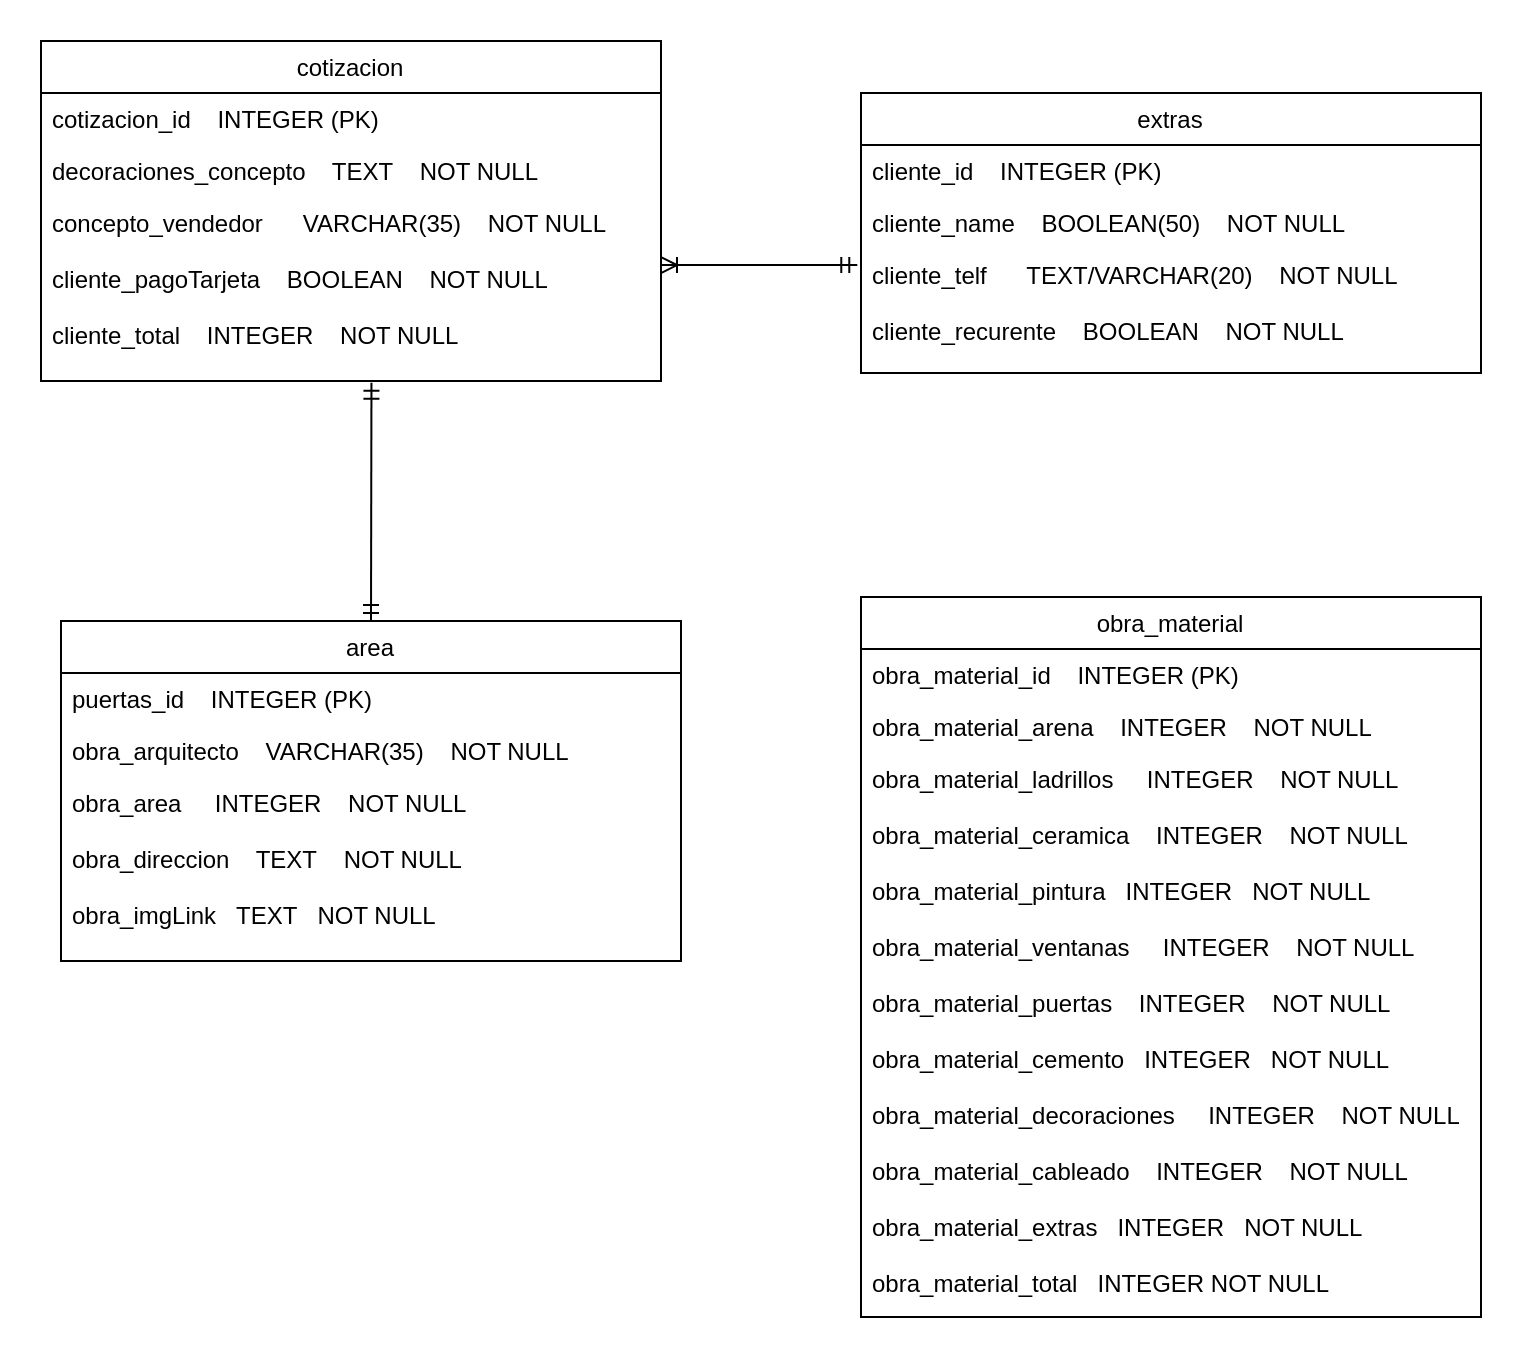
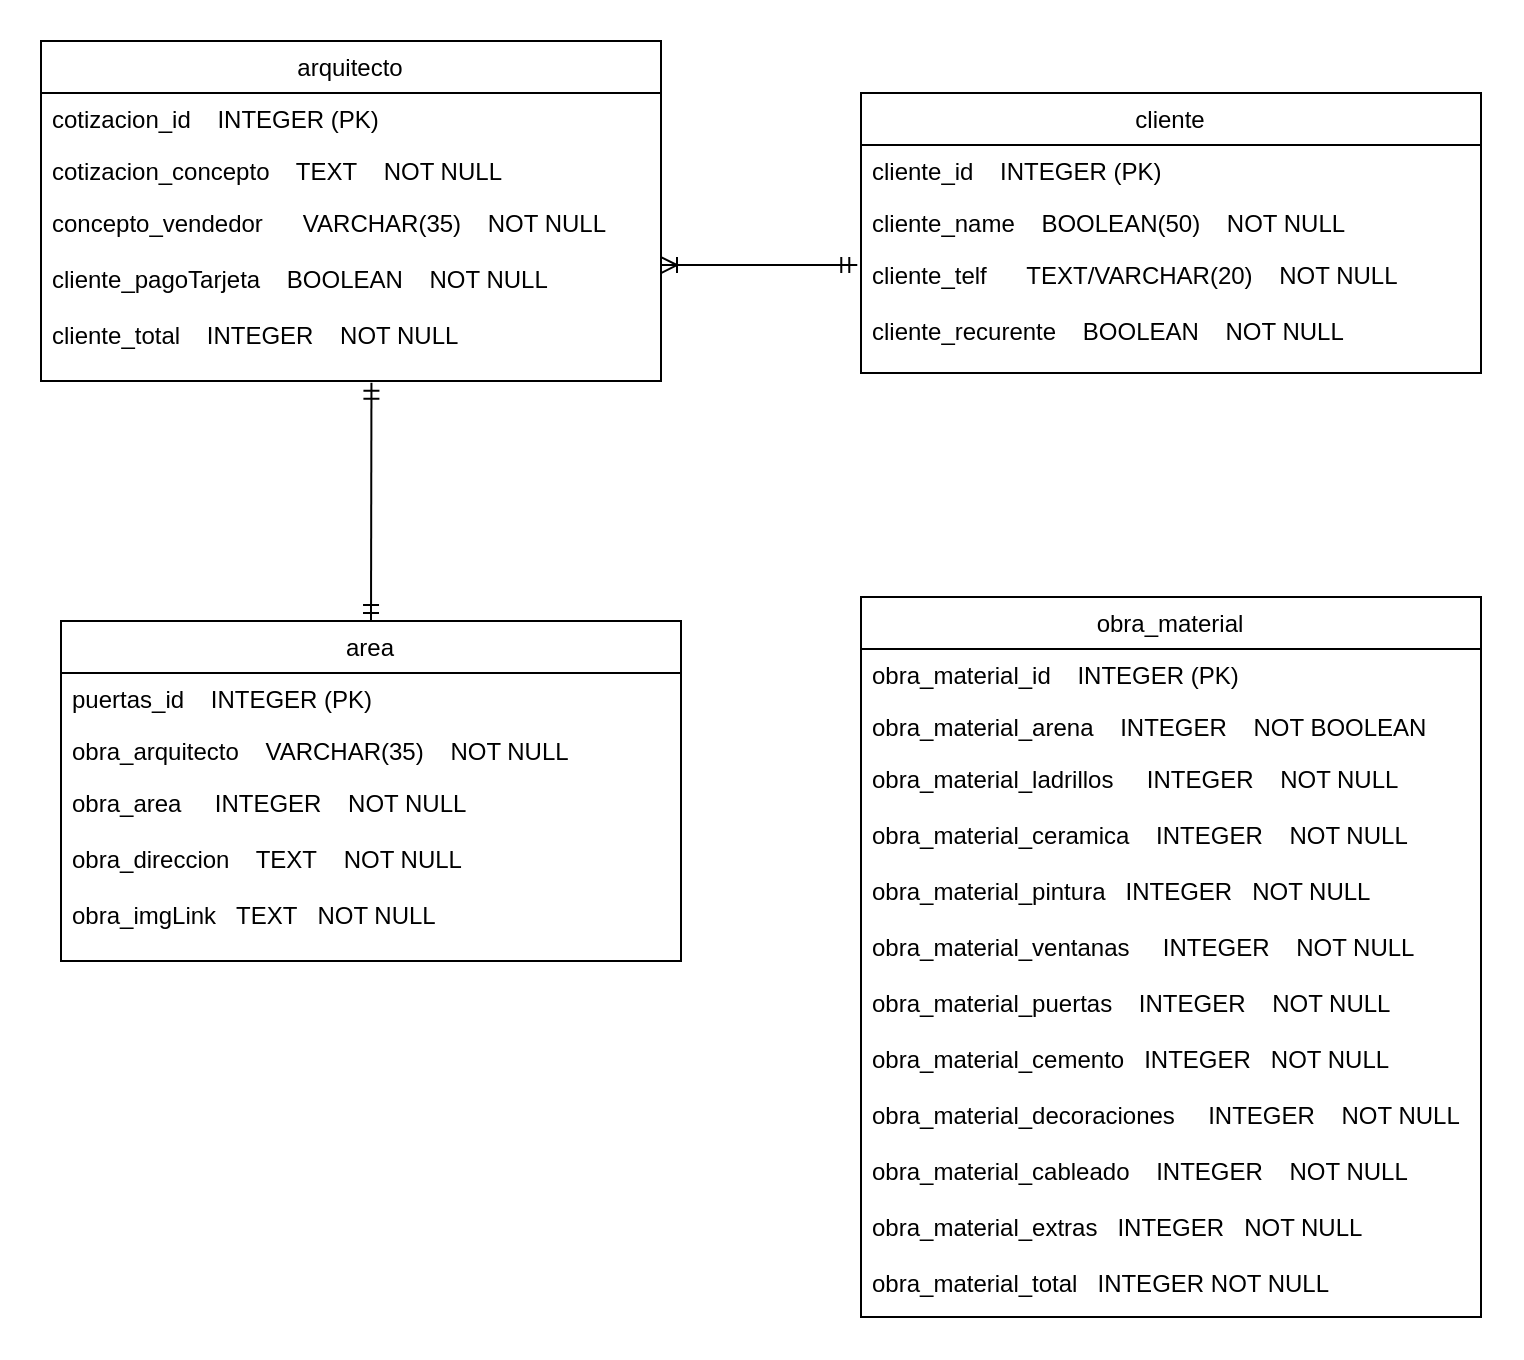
node "cotizacion": label "cotizacion" -> "arquitecto"
node "extras": label "extras" -> "cliente"
node "decoraciones_concepto TEXT NOT NULL": label "decoraciones_concepto TEXT NOT NULL" -> "cotizacion_concepto TEXT NOT NULL"
node "obra_material_arena INTEGER NOT NULL": label "obra_material_arena INTEGER NOT NULL" -> "obra_material_arena INTEGER NOT BOOLEAN"
